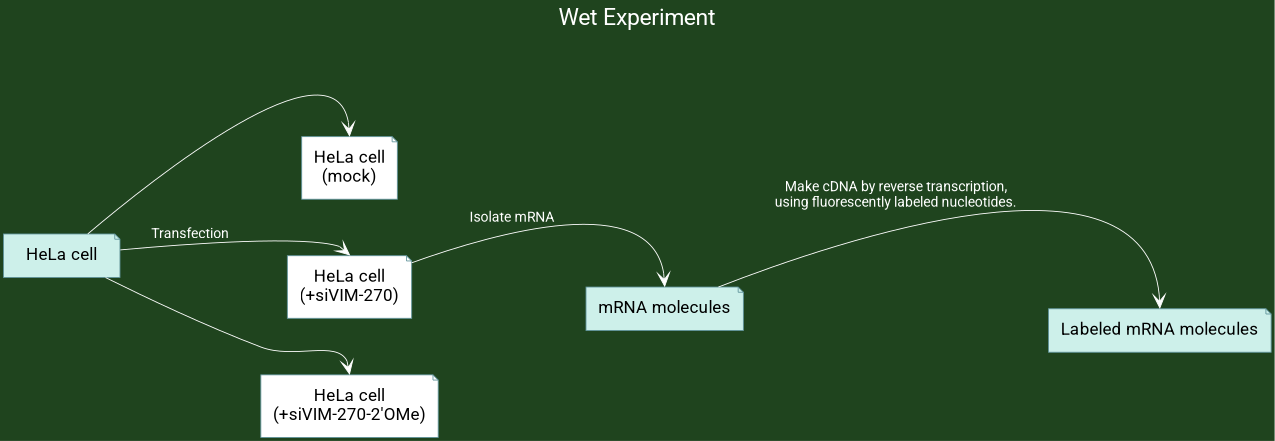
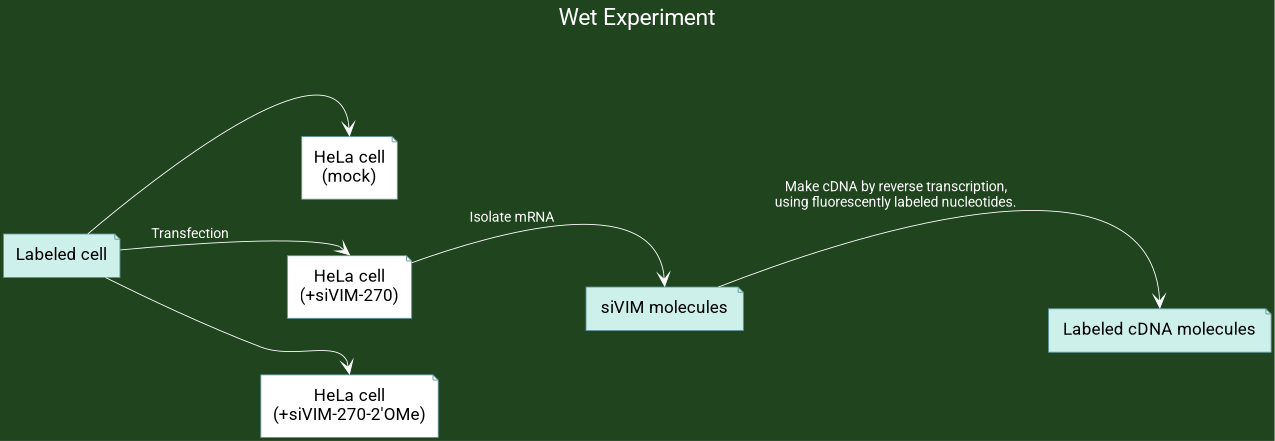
node "HeLa cell": label "HeLa cell" -> "Labeled cell"
node "mRNA molecules": label "mRNA molecules" -> "siVIM molecules"
node "Labeled mRNA molecules": label "Labeled mRNA molecules" -> "Labeled cDNA molecules"
